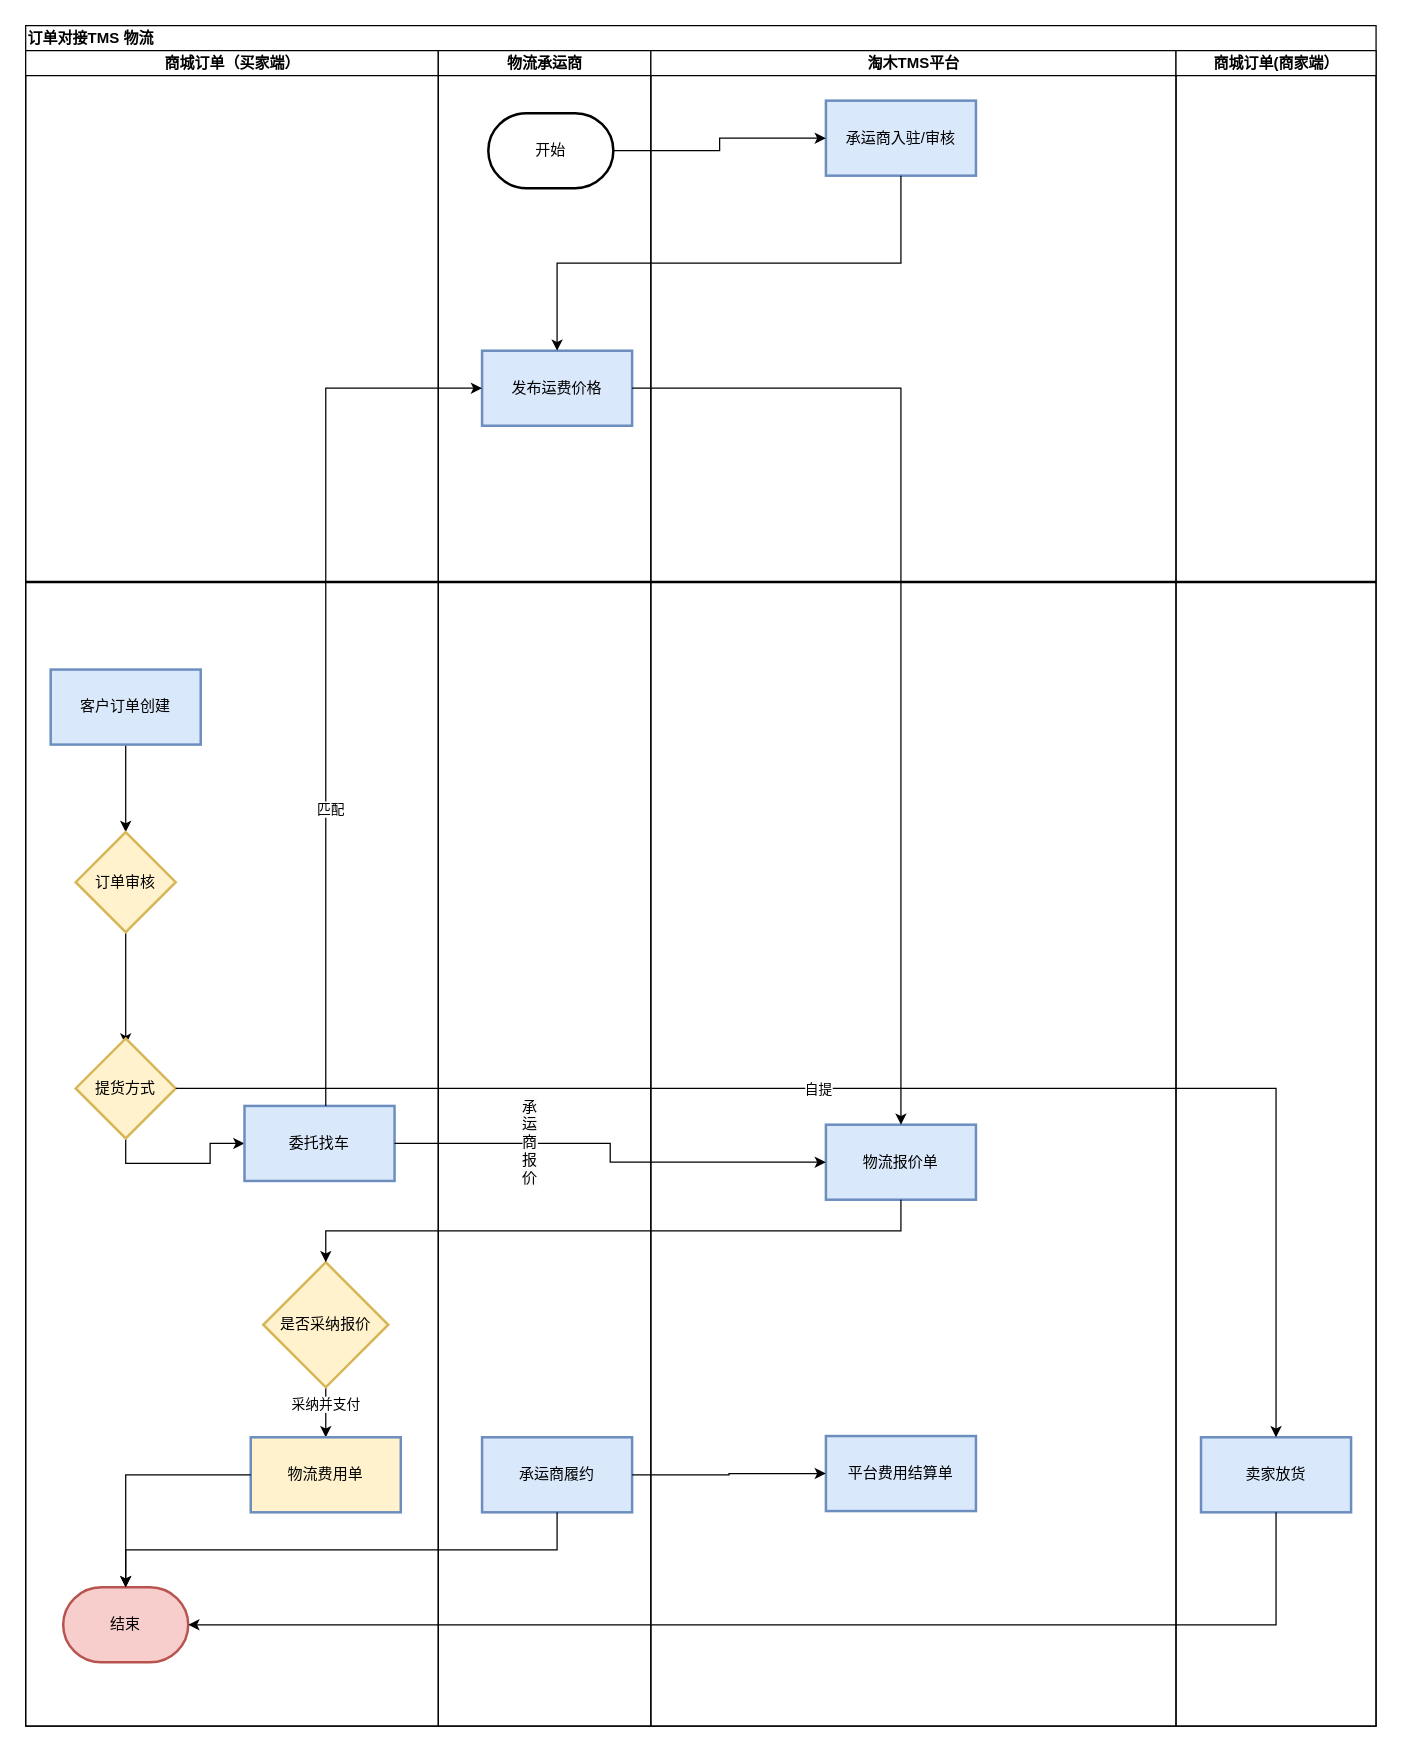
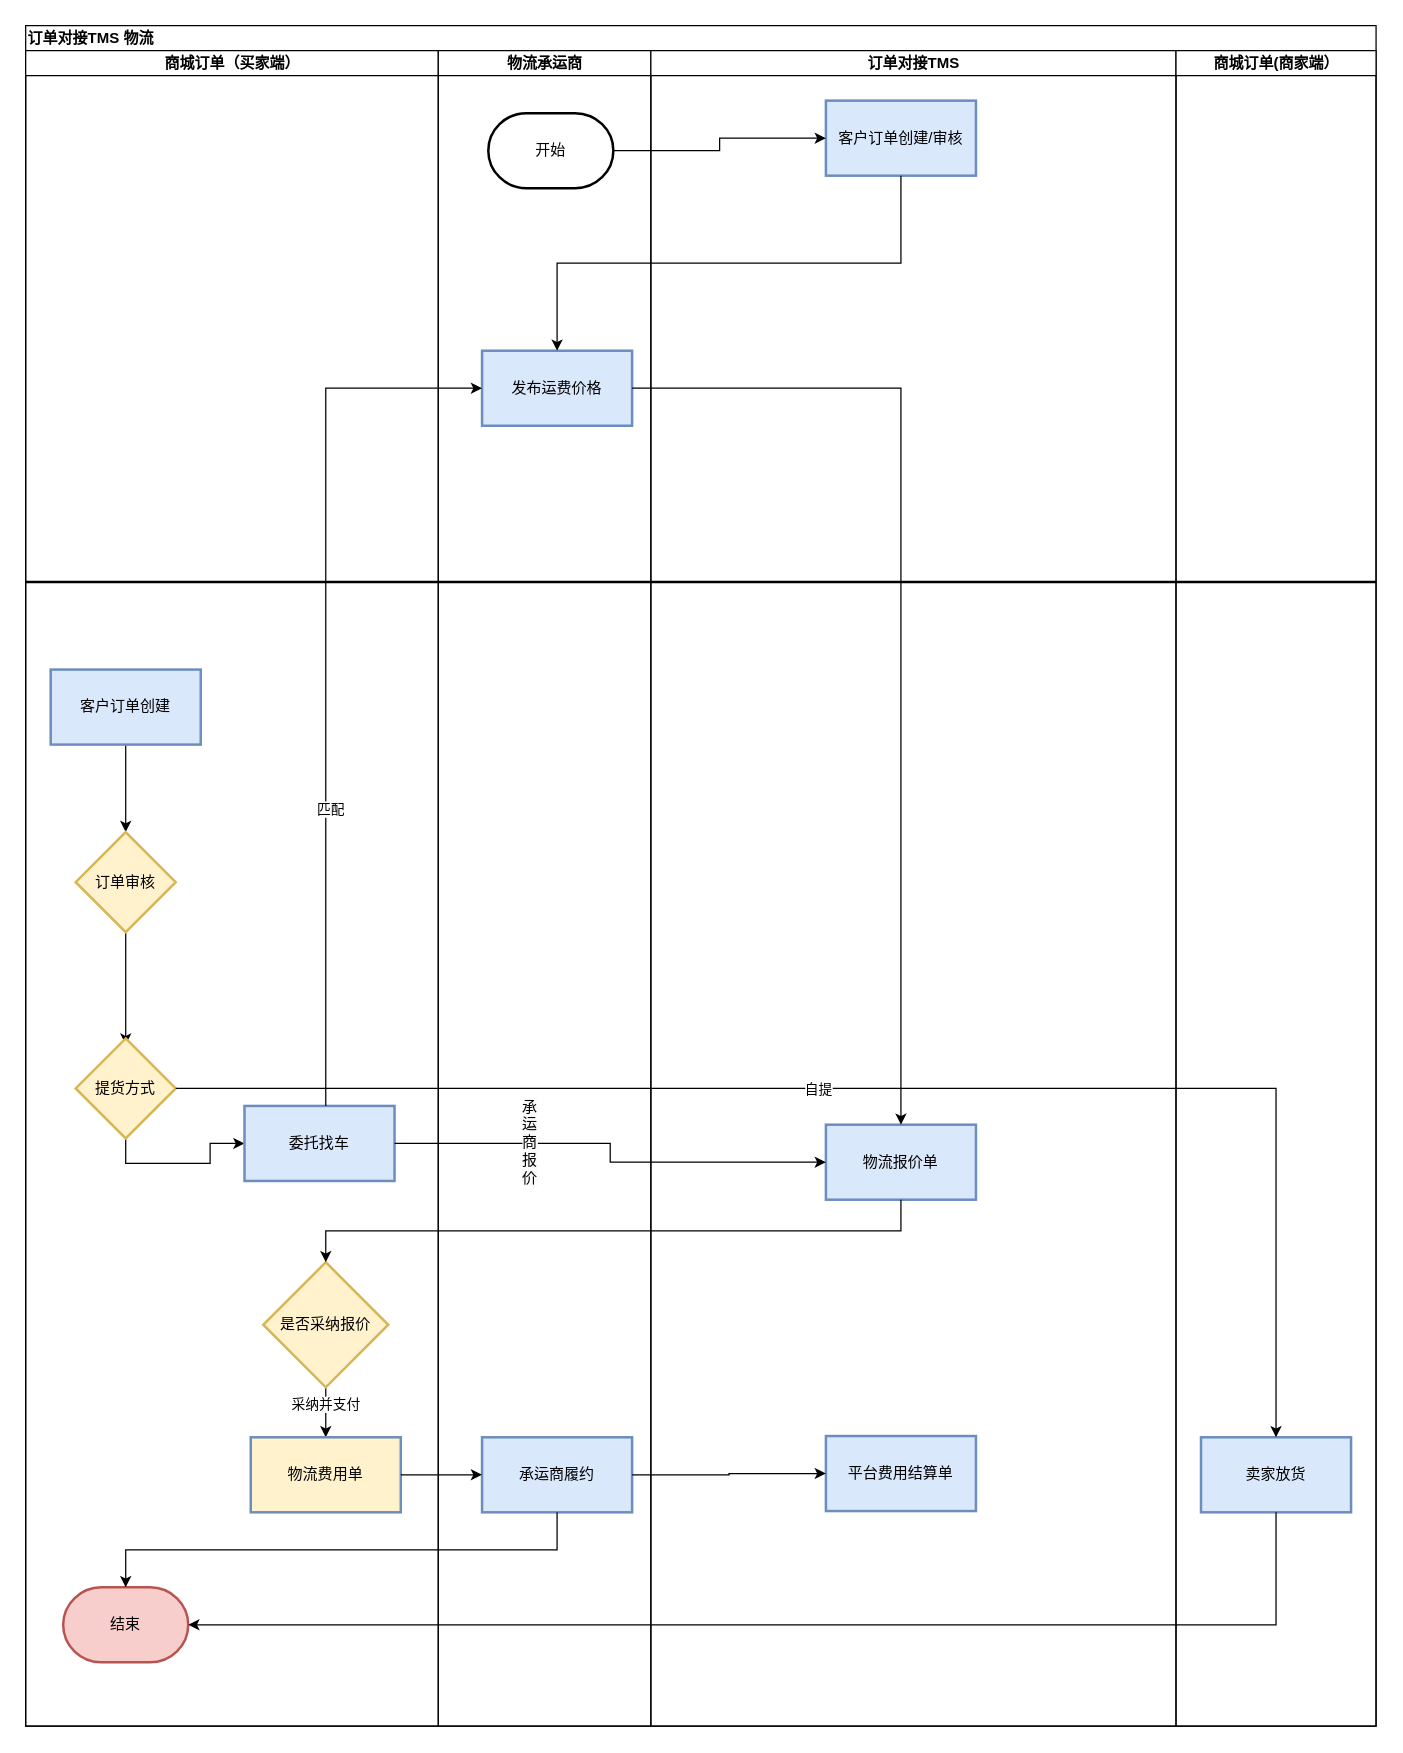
node "淘木TMS平台": label "淘木TMS平台" -> "订单对接TMS"
node "承运商入驻/审核": label "承运商入驻/审核" -> "客户订单创建/审核"
edge "物流费用单" -> "结束": now "物流费用单" -> "承运商履约"
